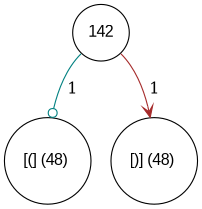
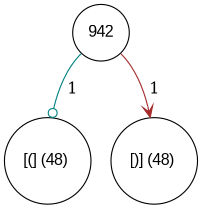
node "142": label "142" -> "942"
